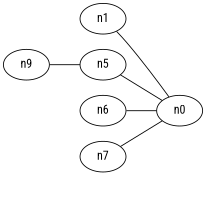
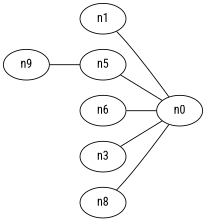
node "n7": label "n7" -> "n3"
node "n8": added
